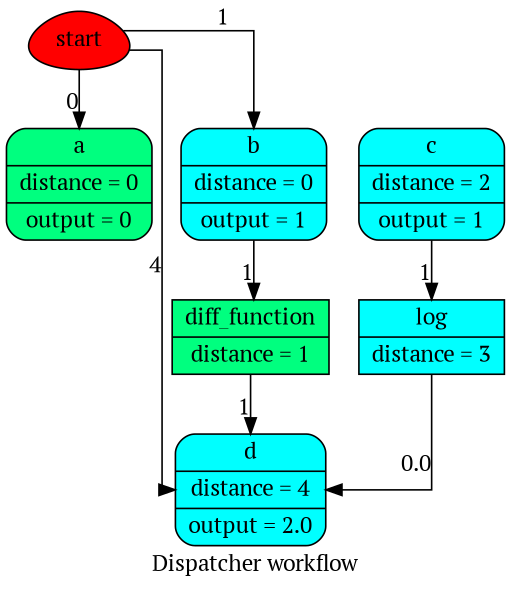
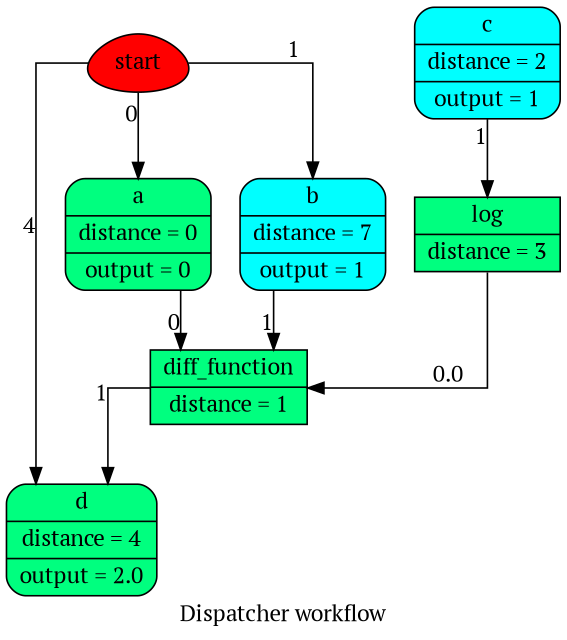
node "b": text "distance = 0" -> "distance = 7"
edge "a" -> "diff_function": added, label "0"
node "log": fillcolor cyan -> springgreen
edge "log" -> "d": now "log" -> "diff_function"
node "d": fillcolor cyan -> springgreen
